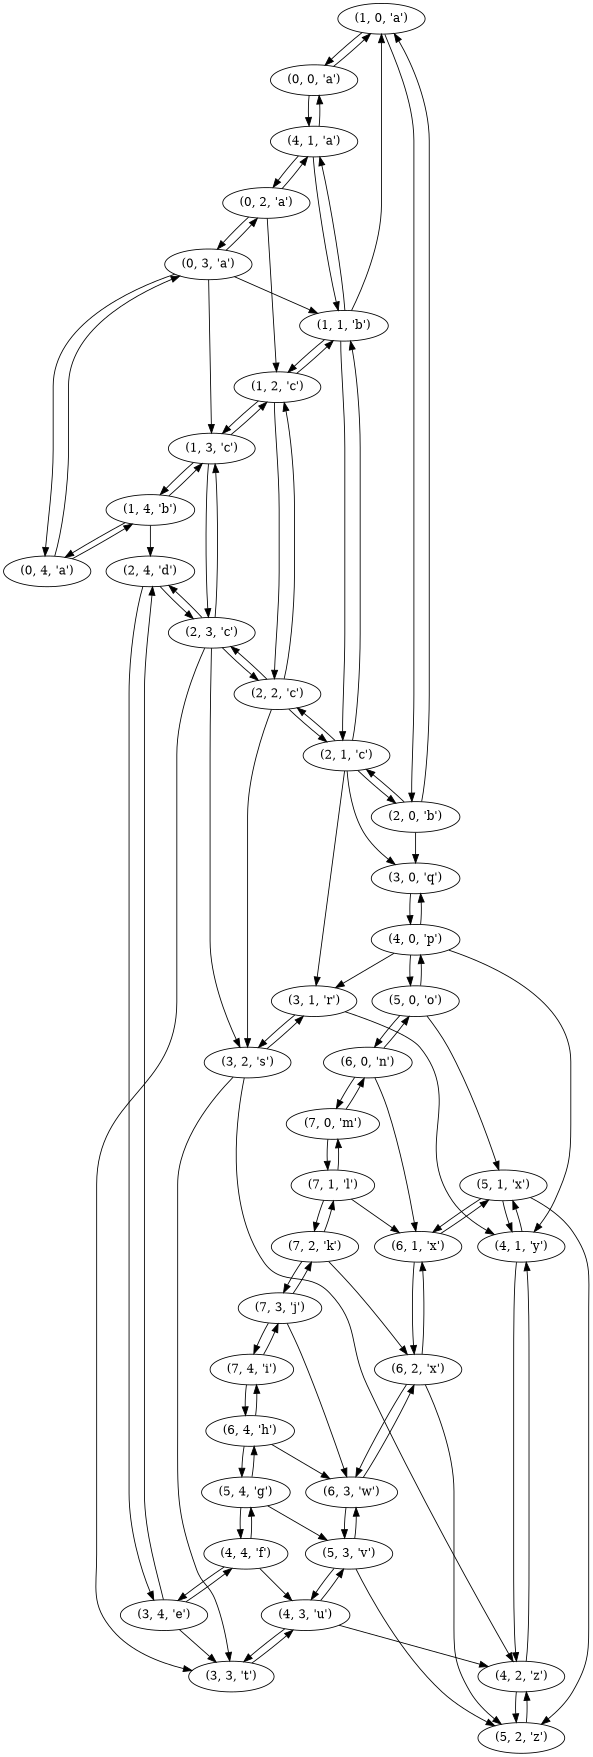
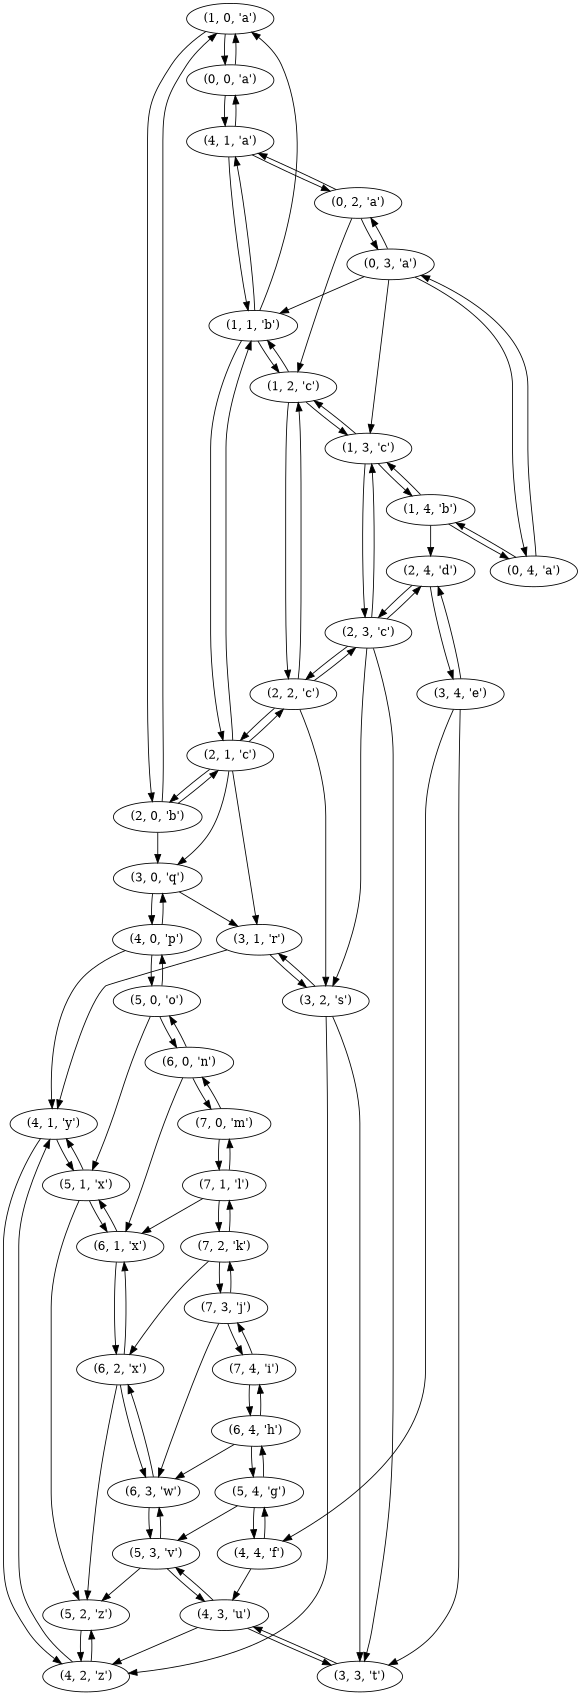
edge "(4, 0, 'p')" -> "(3, 1, 'r')": now "(3, 0, 'q')" -> "(3, 1, 'r')"
edge "(4, 4, 'f')" -> "(3, 4, 'e')": removed
